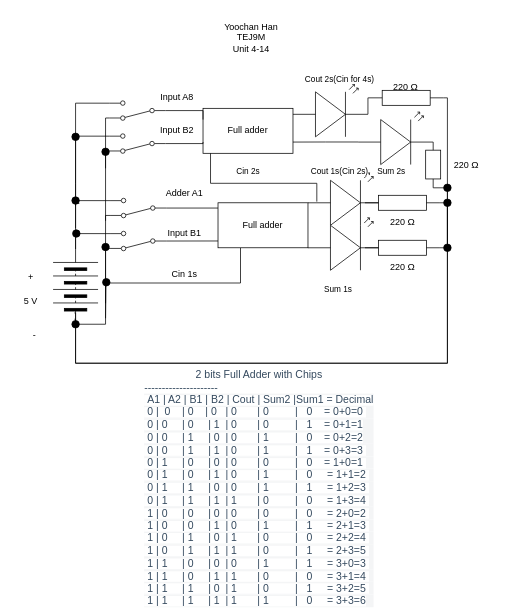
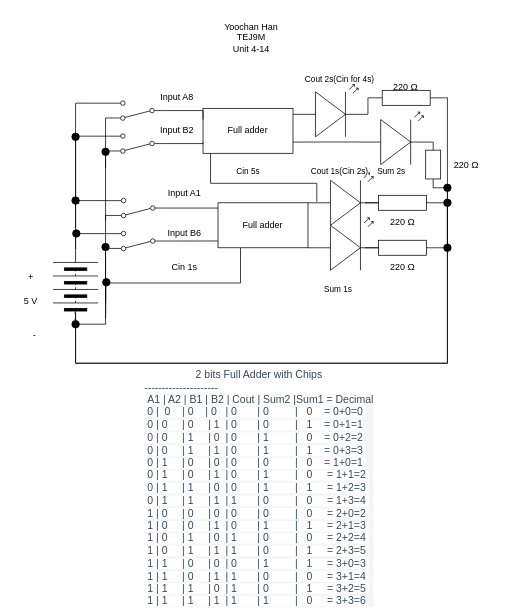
node "Cin 2s": label "Cin 2s" -> "Cin 5s"
node "Adder A1": label "Adder A1" -> "Input A1"
node "Input B1": label "Input B1" -> "Input B6"
node "Cin 1s": moved (184, 275) -> (184, 267)
